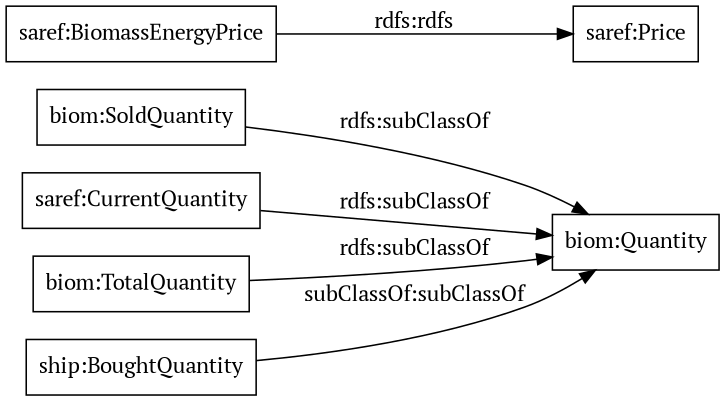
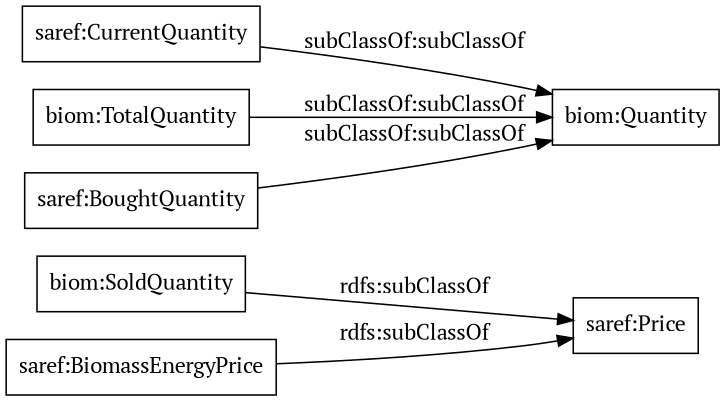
edge "saref:BiomassEnergyPrice" -> "saref:Price": label "rdfs:rdfs" -> "rdfs:subClassOf"
edge "biom:SoldQuantity" -> "biom:Quantity": now "biom:SoldQuantity" -> "saref:Price"
edge "saref:CurrentQuantity" -> "biom:Quantity": label "rdfs:subClassOf" -> "subClassOf:subClassOf"
edge "biom:TotalQuantity" -> "biom:Quantity": label "rdfs:subClassOf" -> "subClassOf:subClassOf"
node "ship:BoughtQuantity": label "ship:BoughtQuantity" -> "saref:BoughtQuantity"
